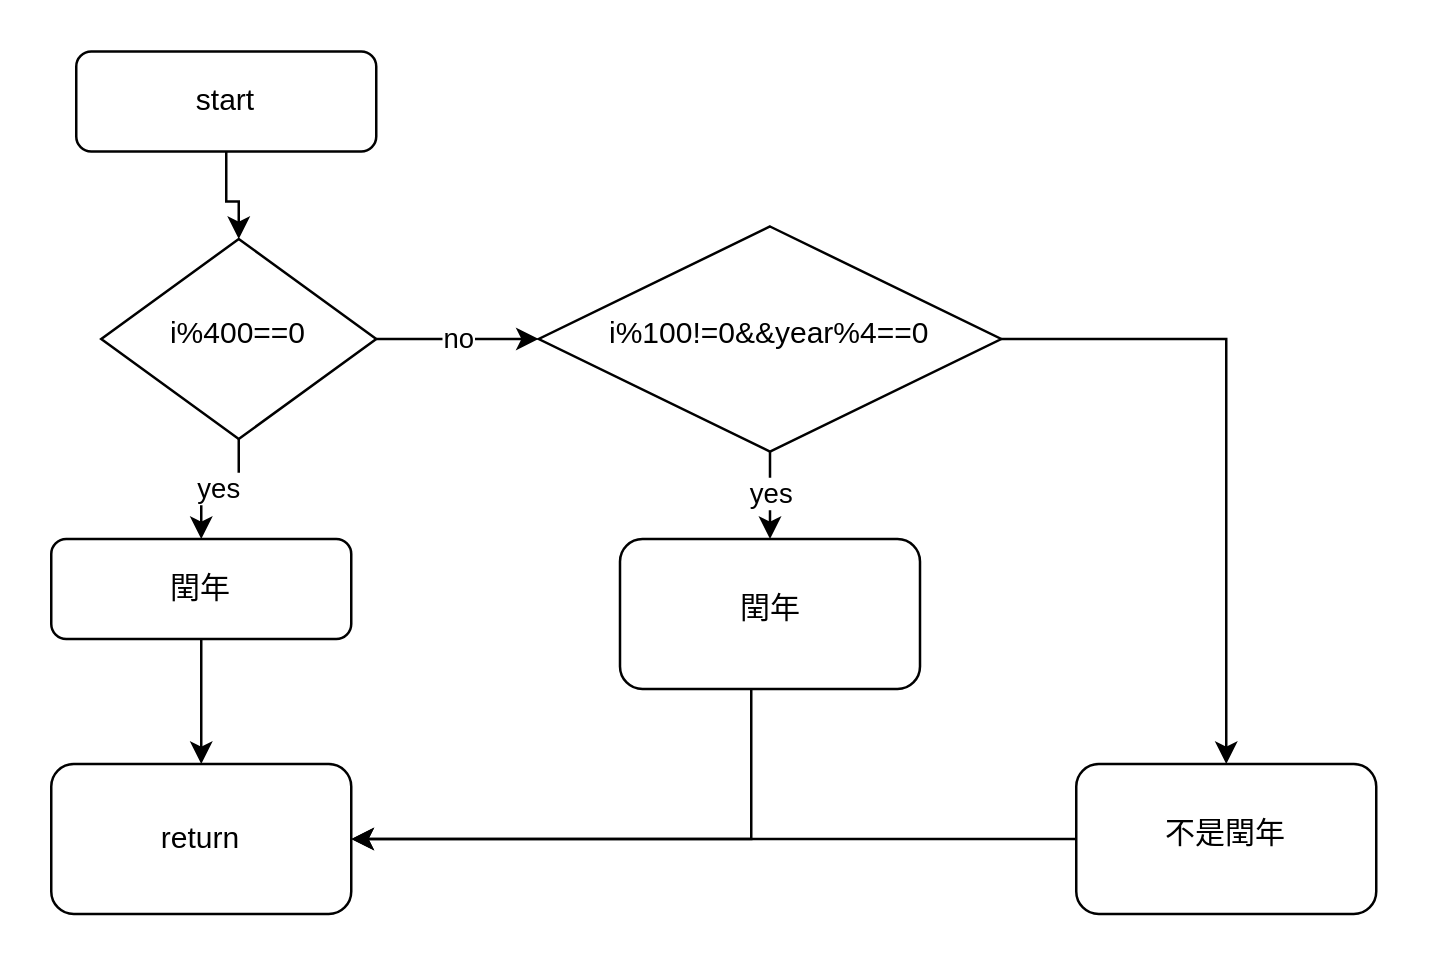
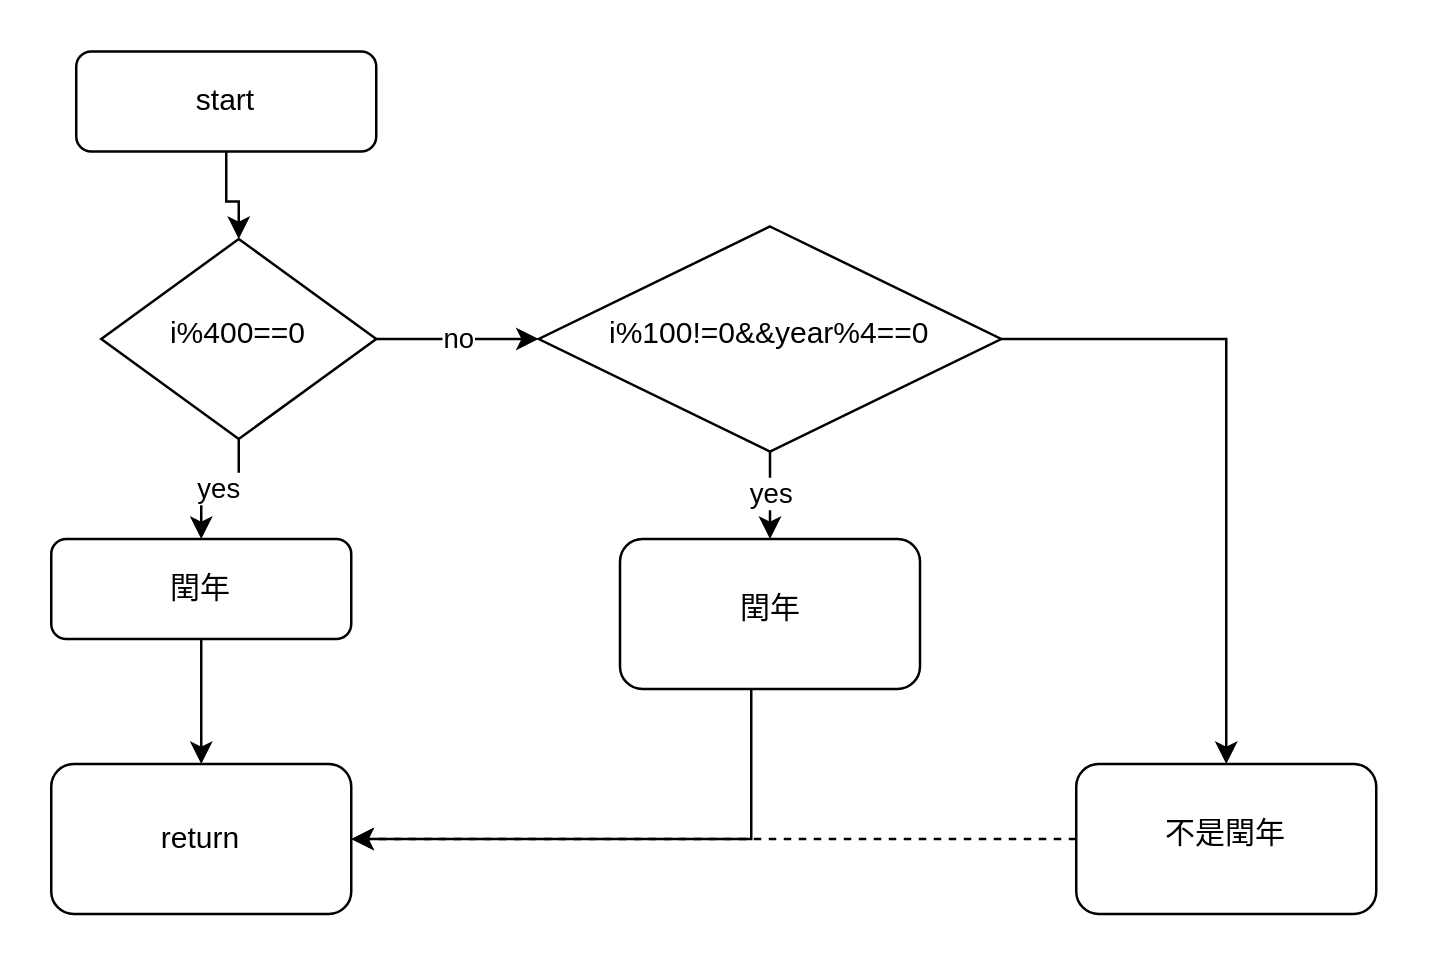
edge "不是閏年" -> "return": style solid -> dashed
